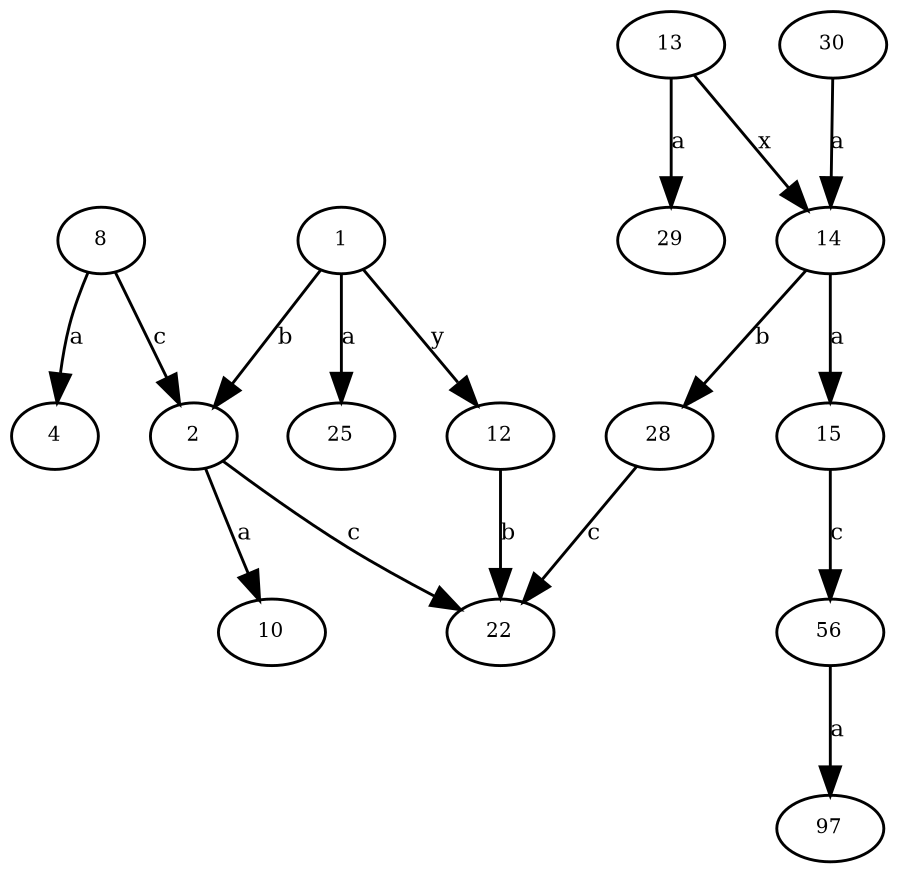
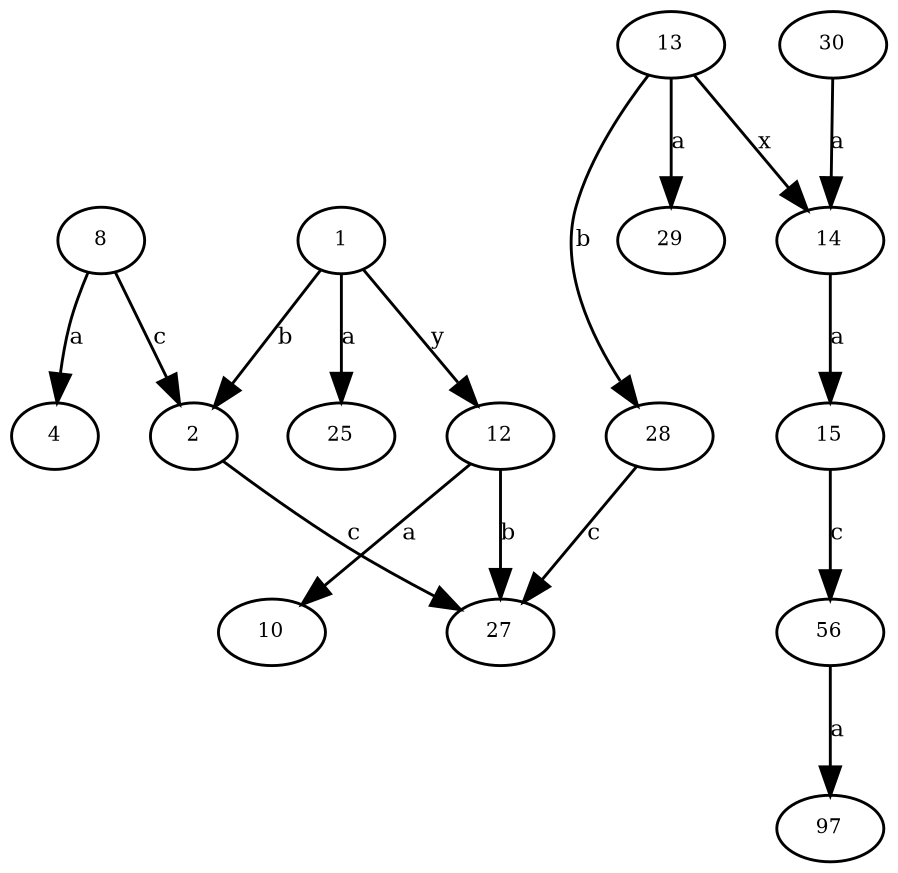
edge "14" -> "28": now "13" -> "28"
edge "2" -> "10": now "12" -> "10"
node "22": label "22" -> "27"
